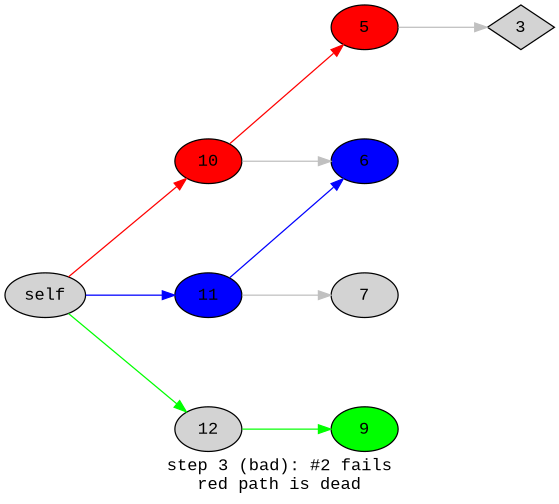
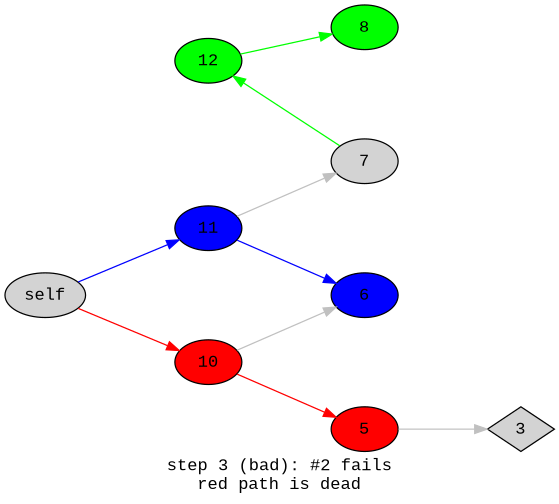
edge "self" -> "12": now "7" -> "12"
node "12": fillcolor lightgrey -> green
node "9": label "9" -> "8"
